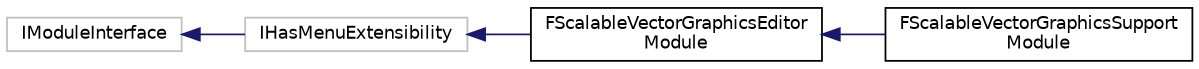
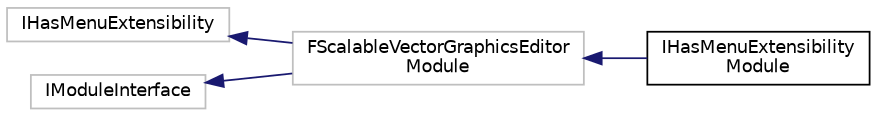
edge "IHasMenuExtensibility" -> "IModuleInterface": now "FScalableVectorGraphicsEditor Module" -> "IModuleInterface"
node "FScalableVectorGraphicsEditor Module": color black -> grey75
node "FScalableVectorGraphicsSupport Module": label "FScalableVectorGraphicsSupport Module" -> "IHasMenuExtensibility Module"
